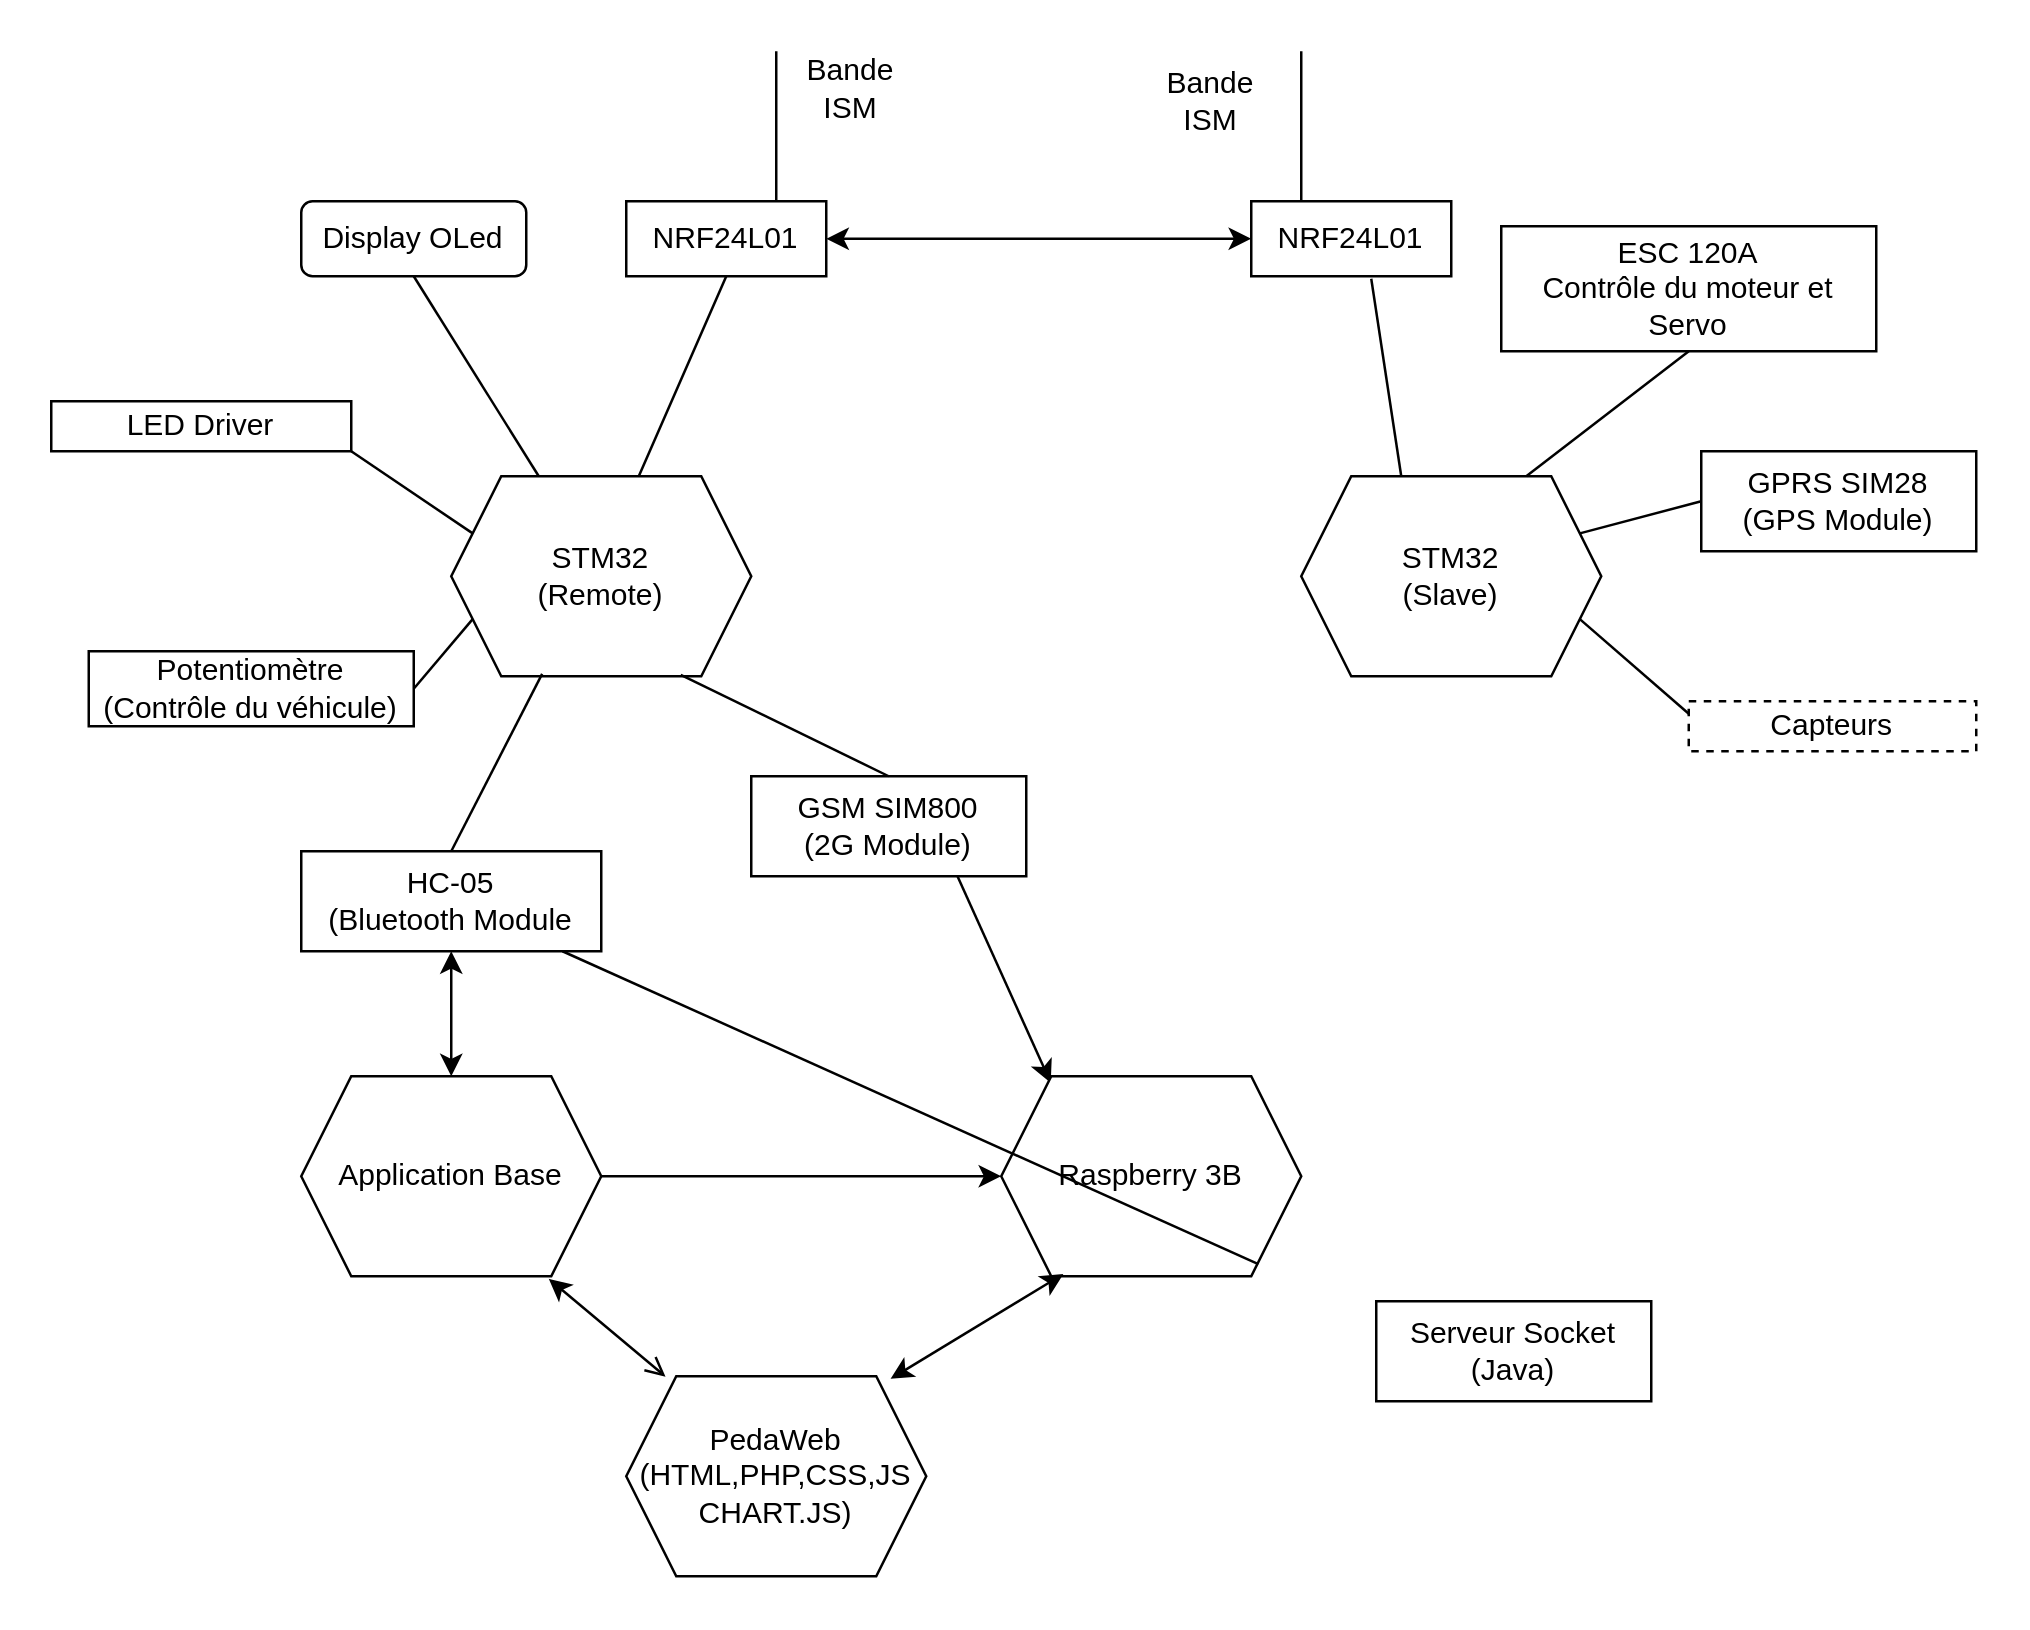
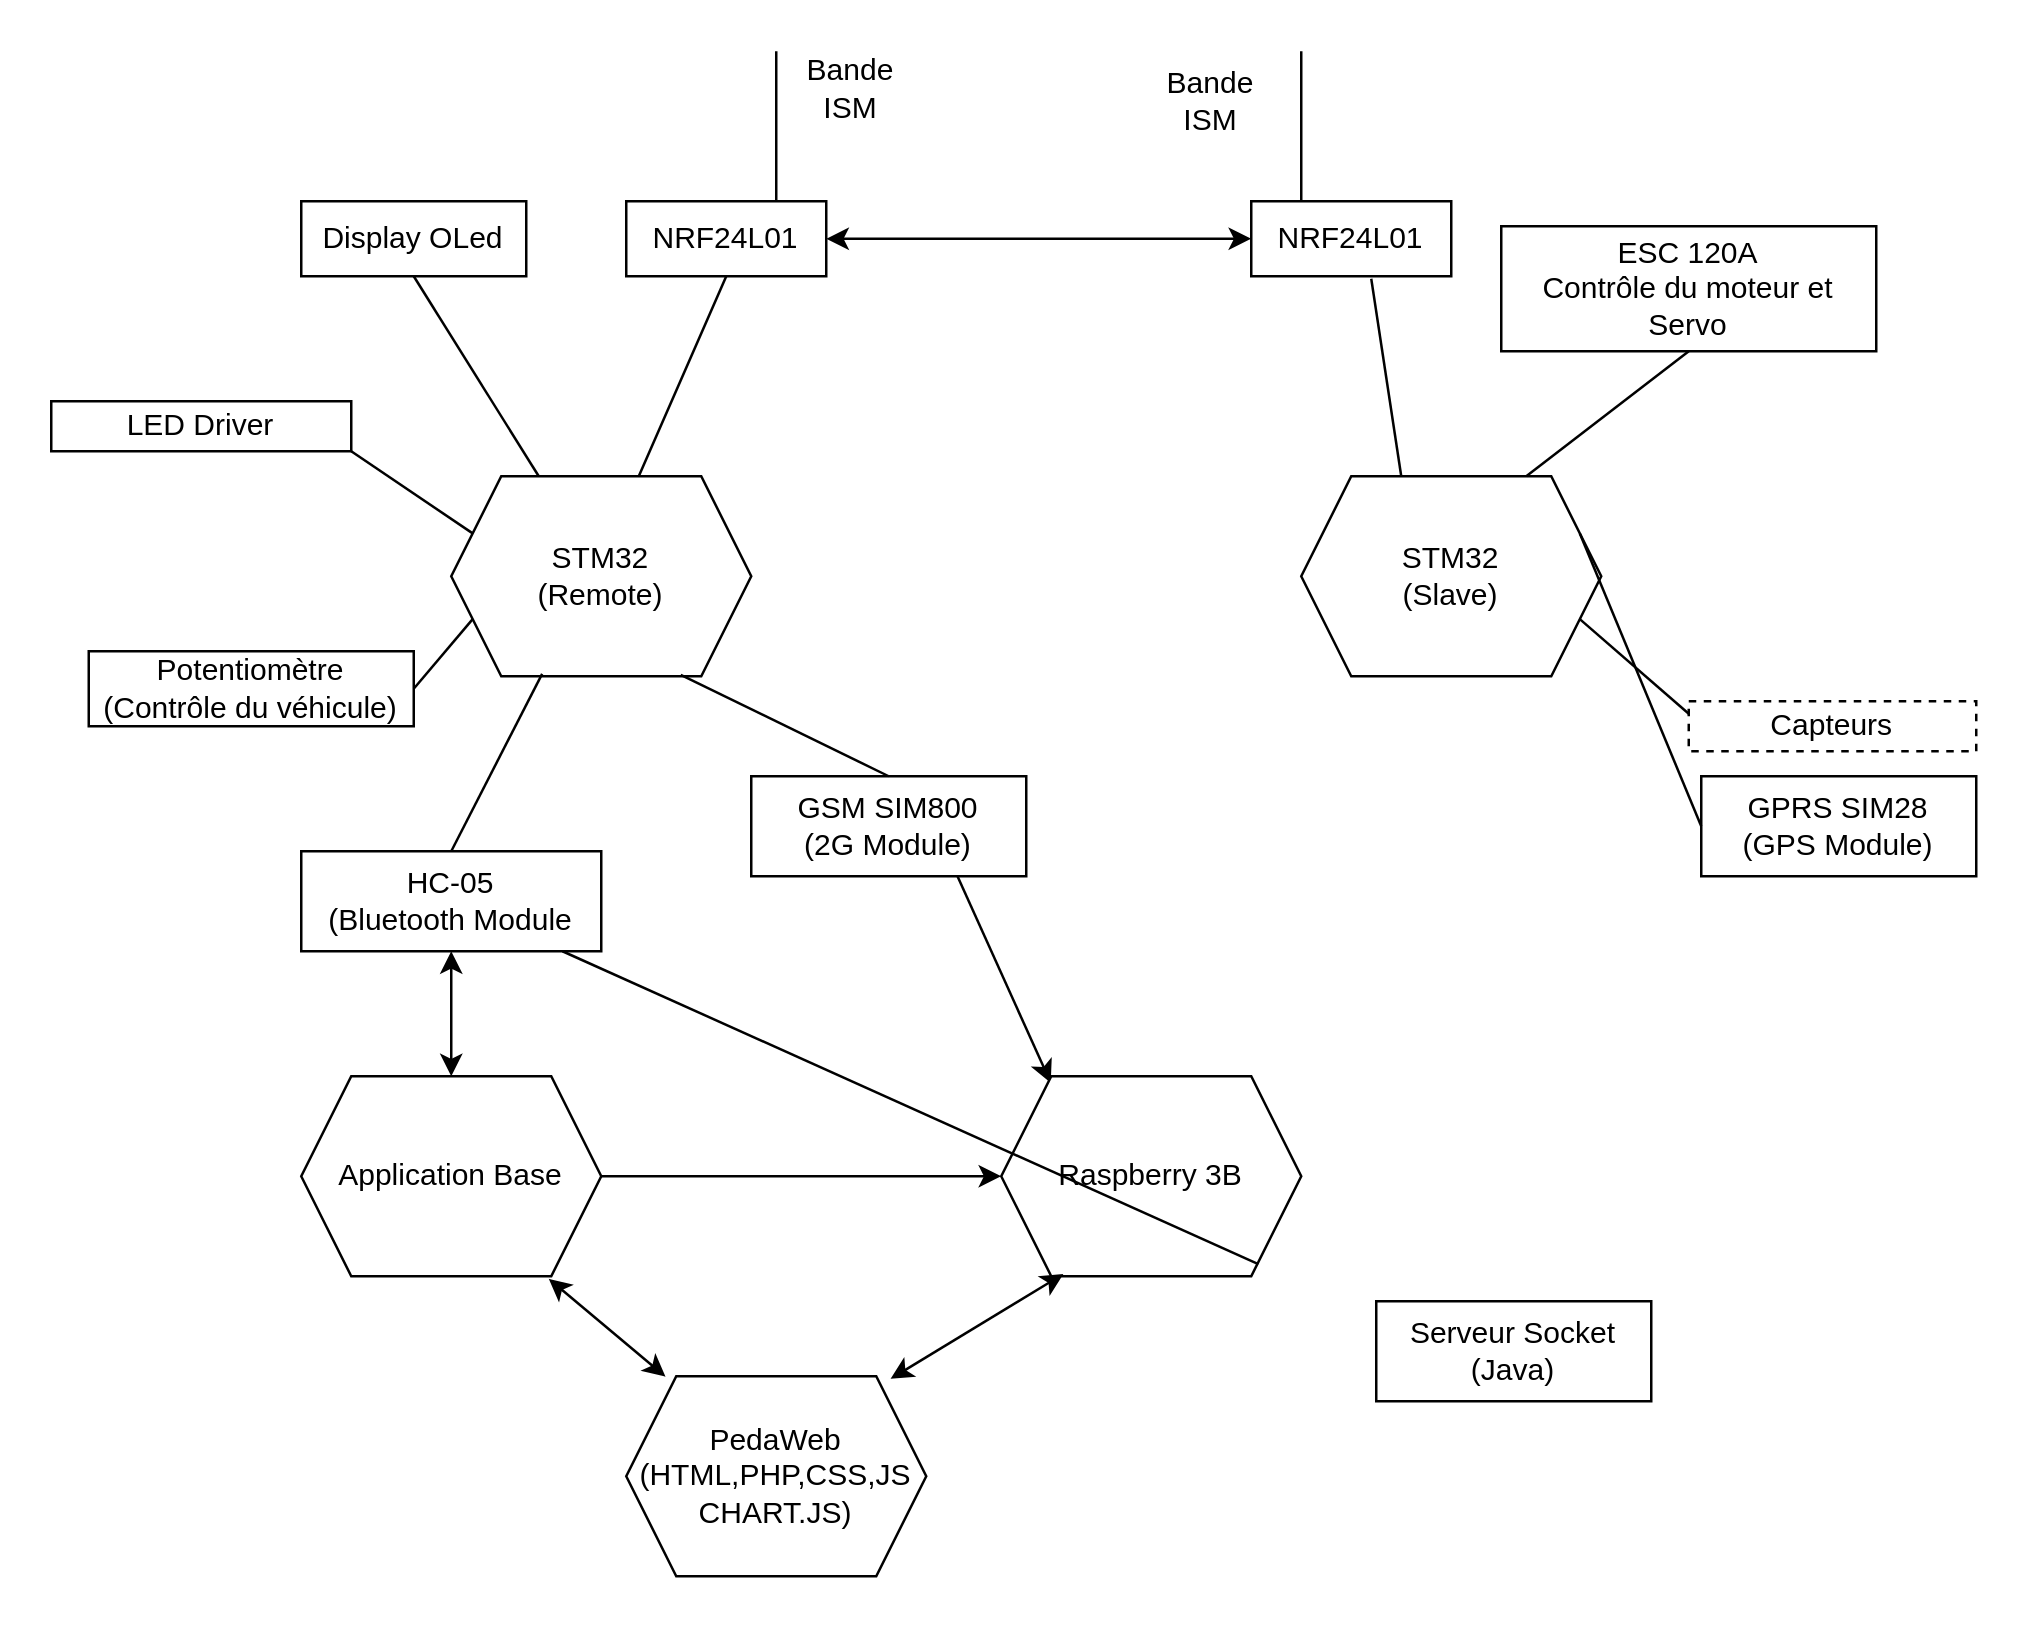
node "Display OLed": shape rounded rectangle -> rectangle
node "GPRS SIM28 (GPS Module)": moved (1839, 501) -> (1839, 826)
edge "Application Base" -- "PedaWeb (HTML,PHP,CSS,JS CHART.JS)": arrowhead open -> classic
